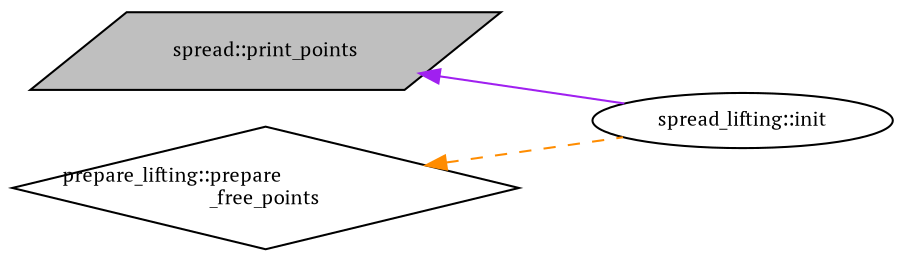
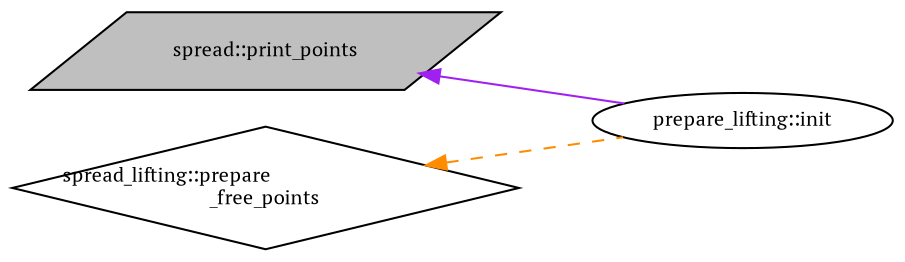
node "spread_lifting::init": label "spread_lifting::init" -> "prepare_lifting::init"
node "prepare_lifting::prepare _free_points": label "prepare_lifting::prepare _free_points" -> "spread_lifting::prepare _free_points"
